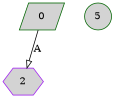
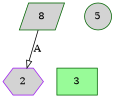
node "0": label "0" -> "8"
node "3": added
